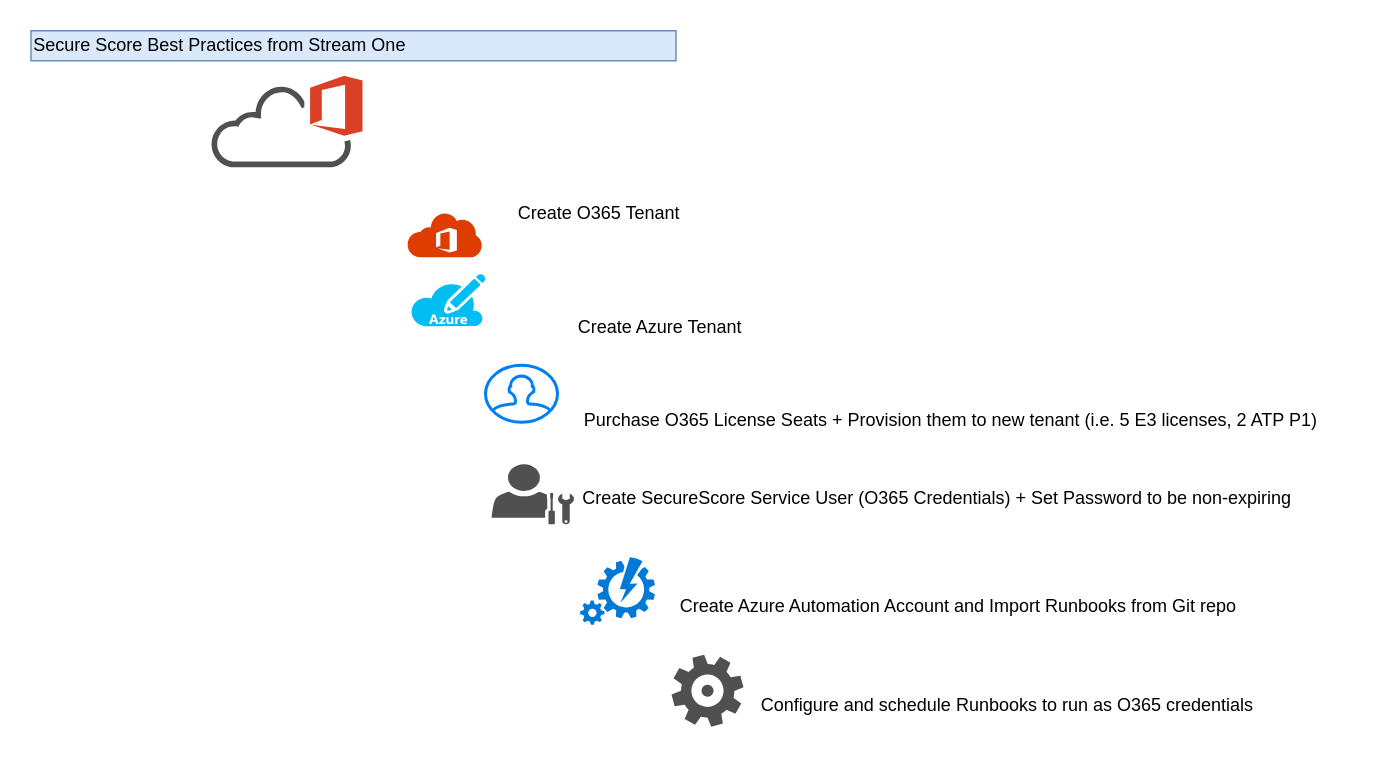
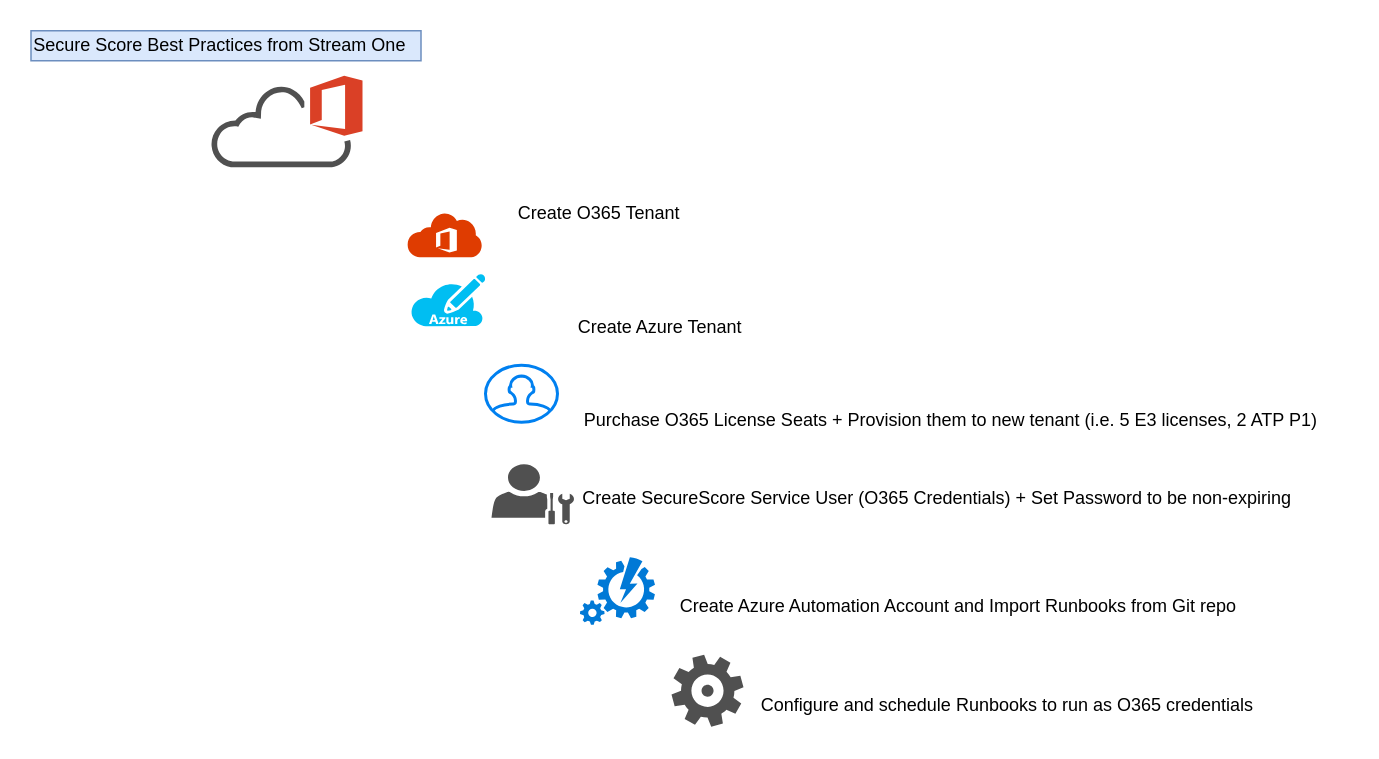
node "Secure Score Best Practices from Stream One": size 645x30 -> 390x30
